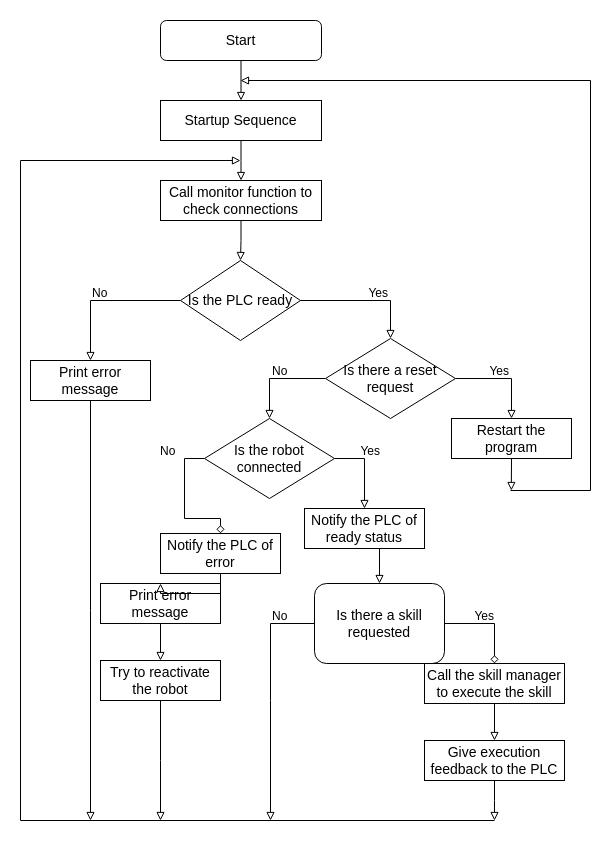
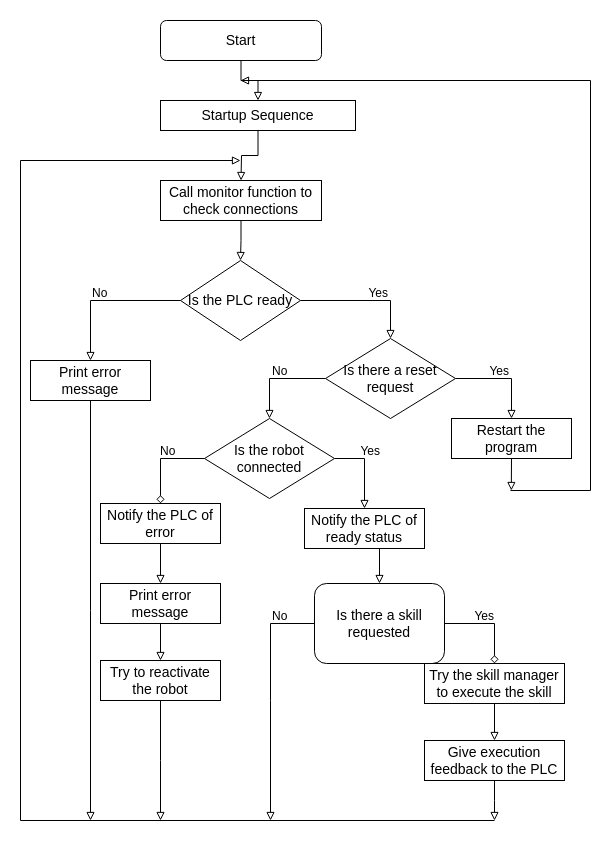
node "Startup Sequence": size 161x40 -> 195x30
node "Notify the PLC of error": moved (221, 554) -> (161, 524)
node "Call the skill manager to execute the skill": label "Call the skill manager to execute the skill" -> "Try the skill manager to execute the skill"
